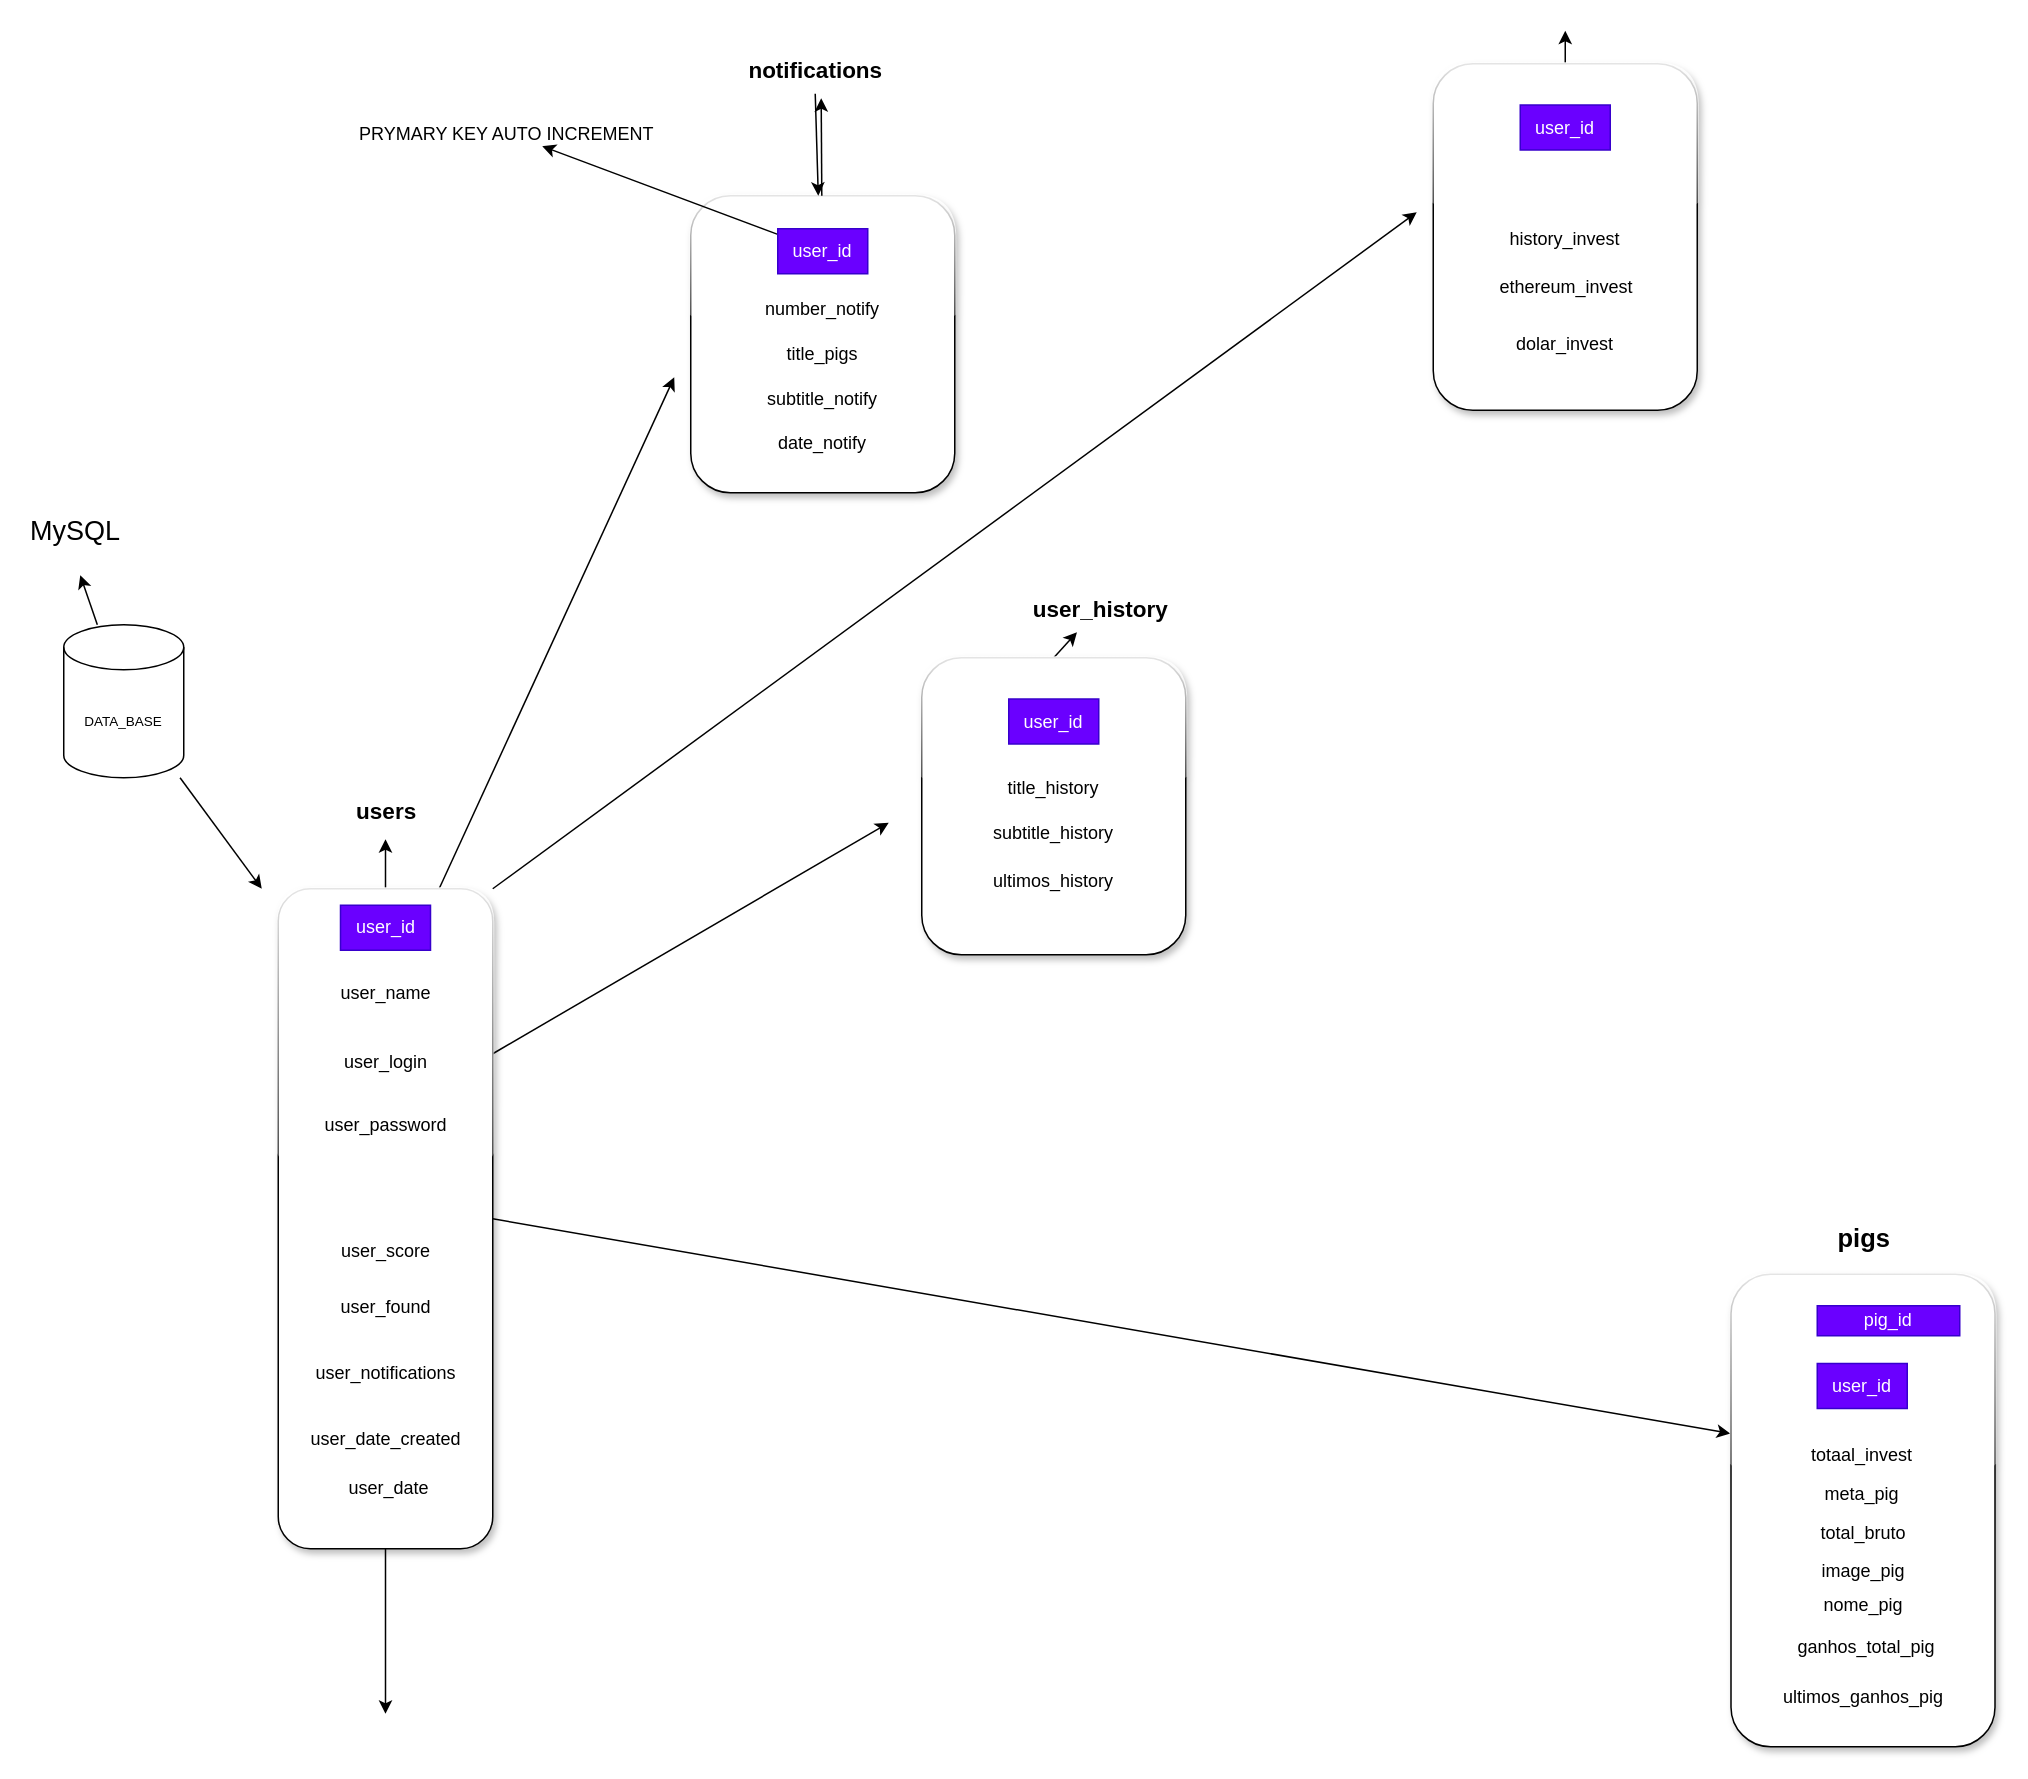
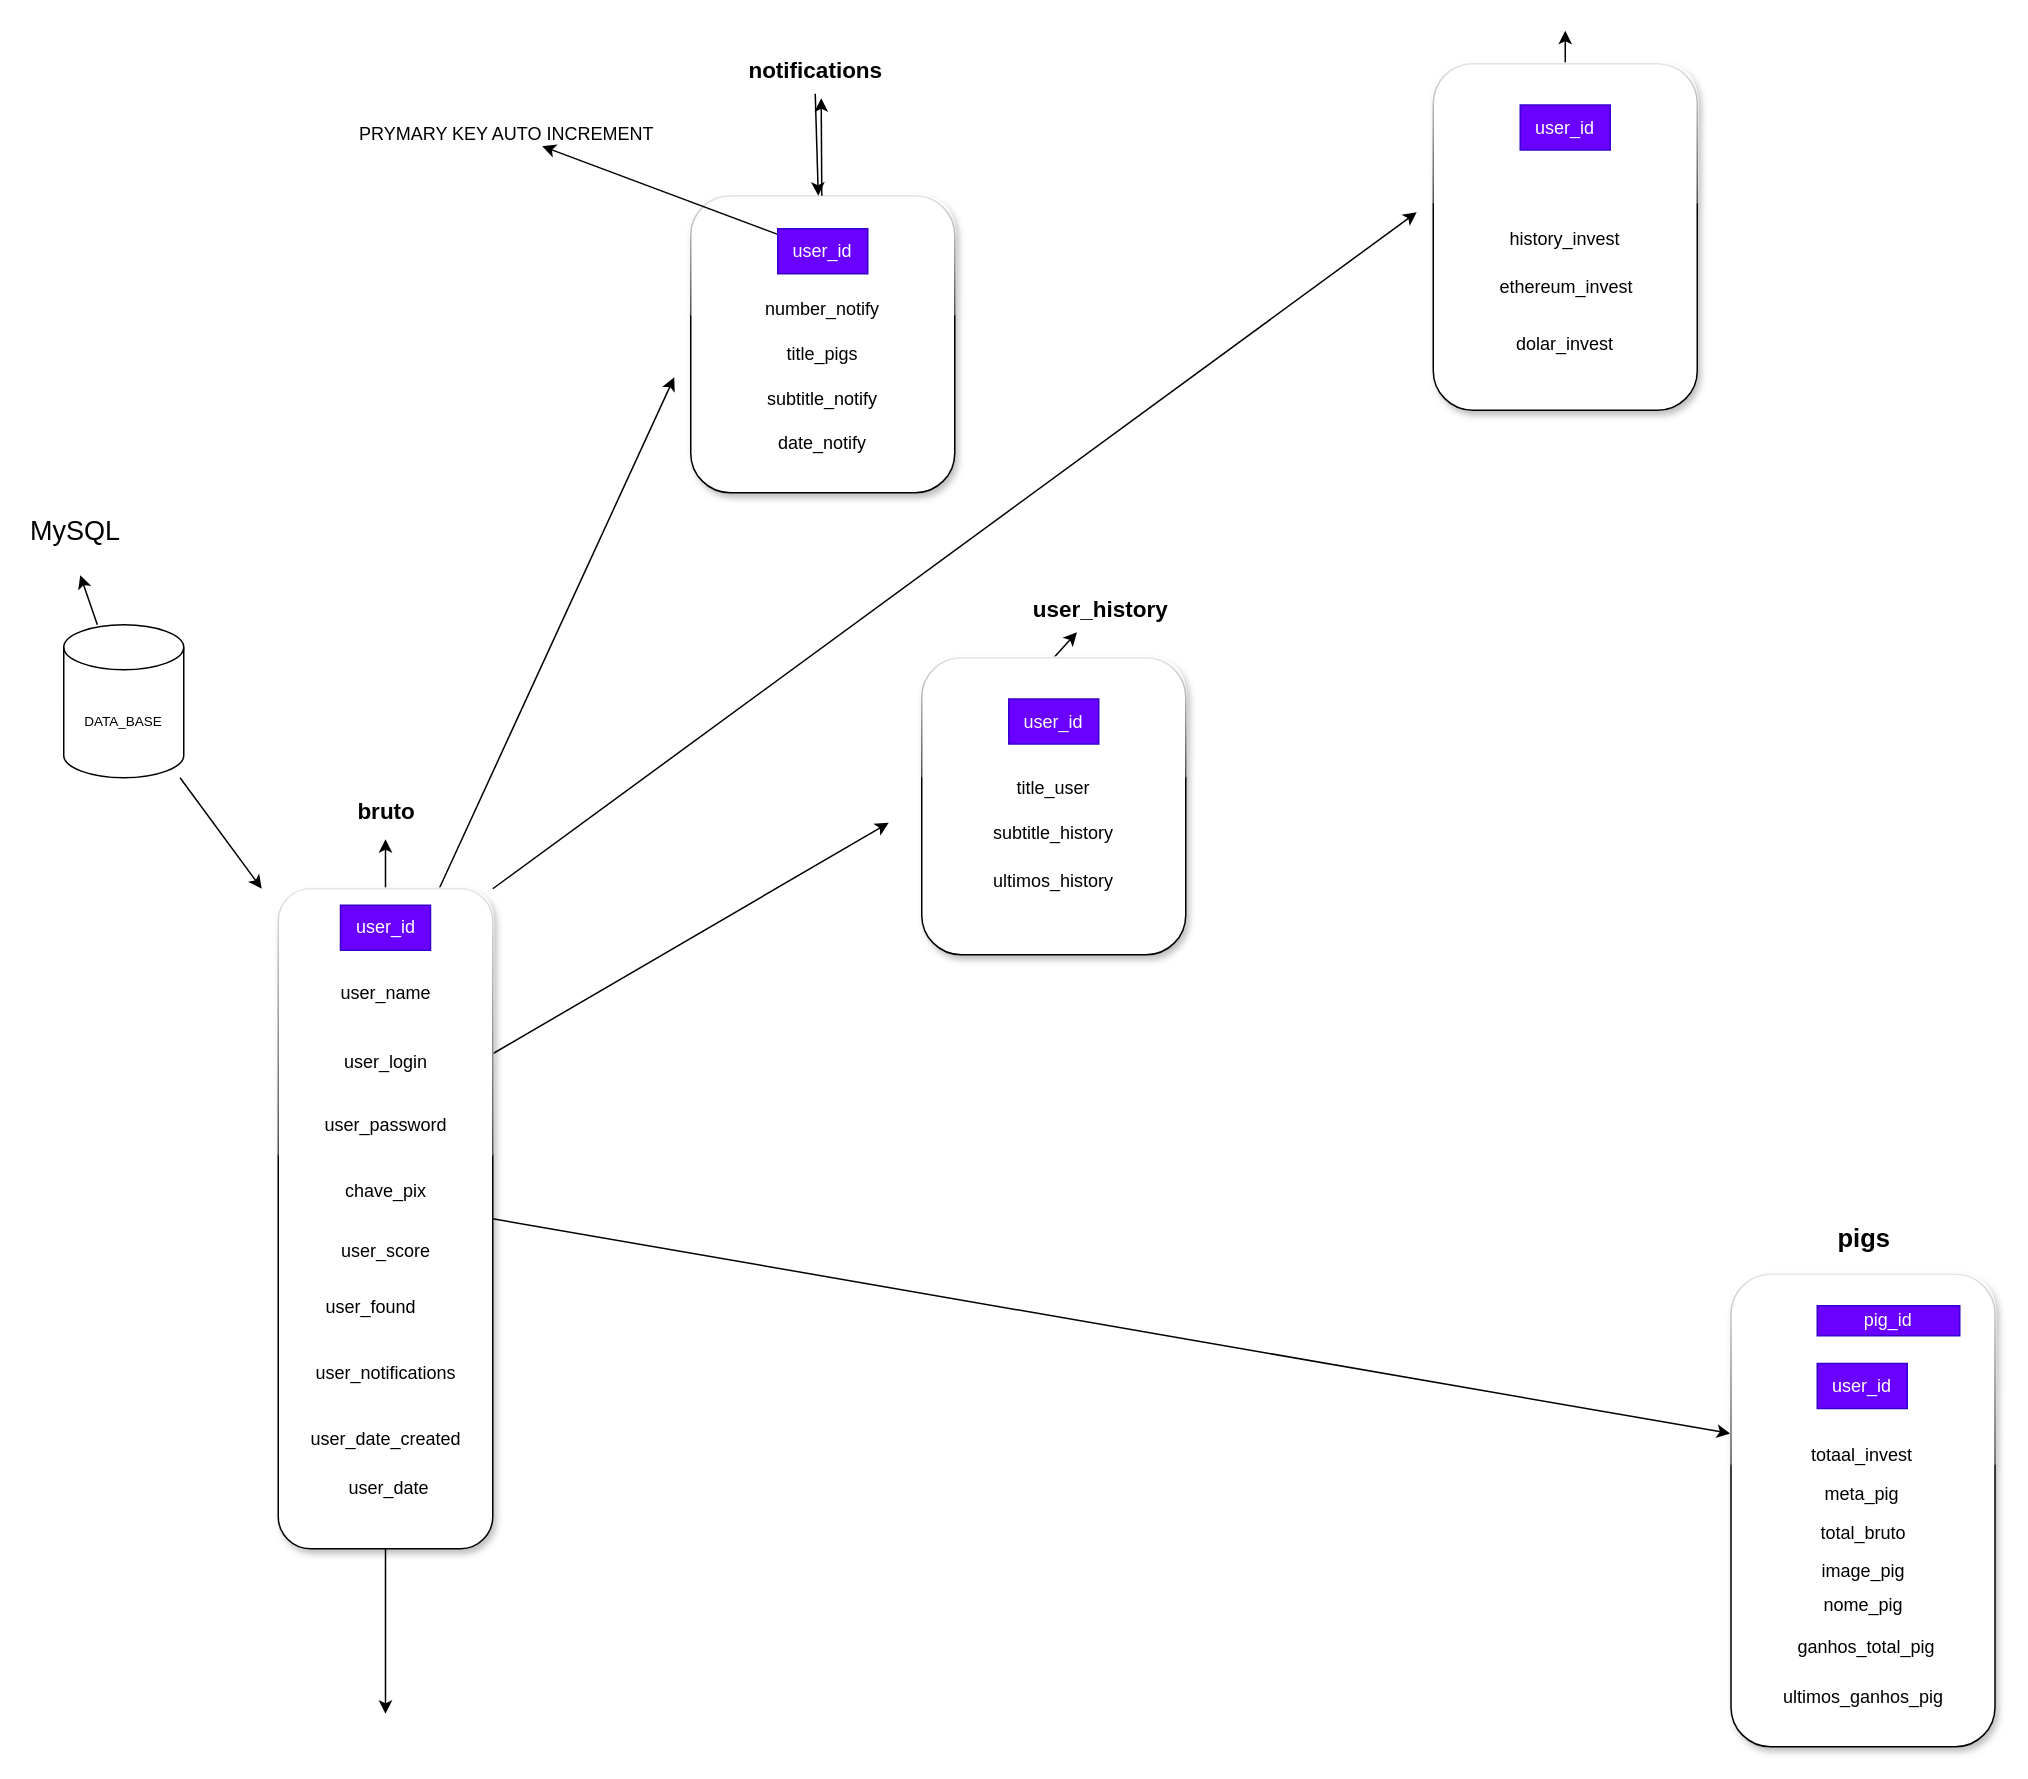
node "title_history": label "title_history" -> "title_user"
node "users": label "users" -> "bruto"
node "chave_pix": added
node "user_found": moved (386, 1307) -> (371, 1307)
